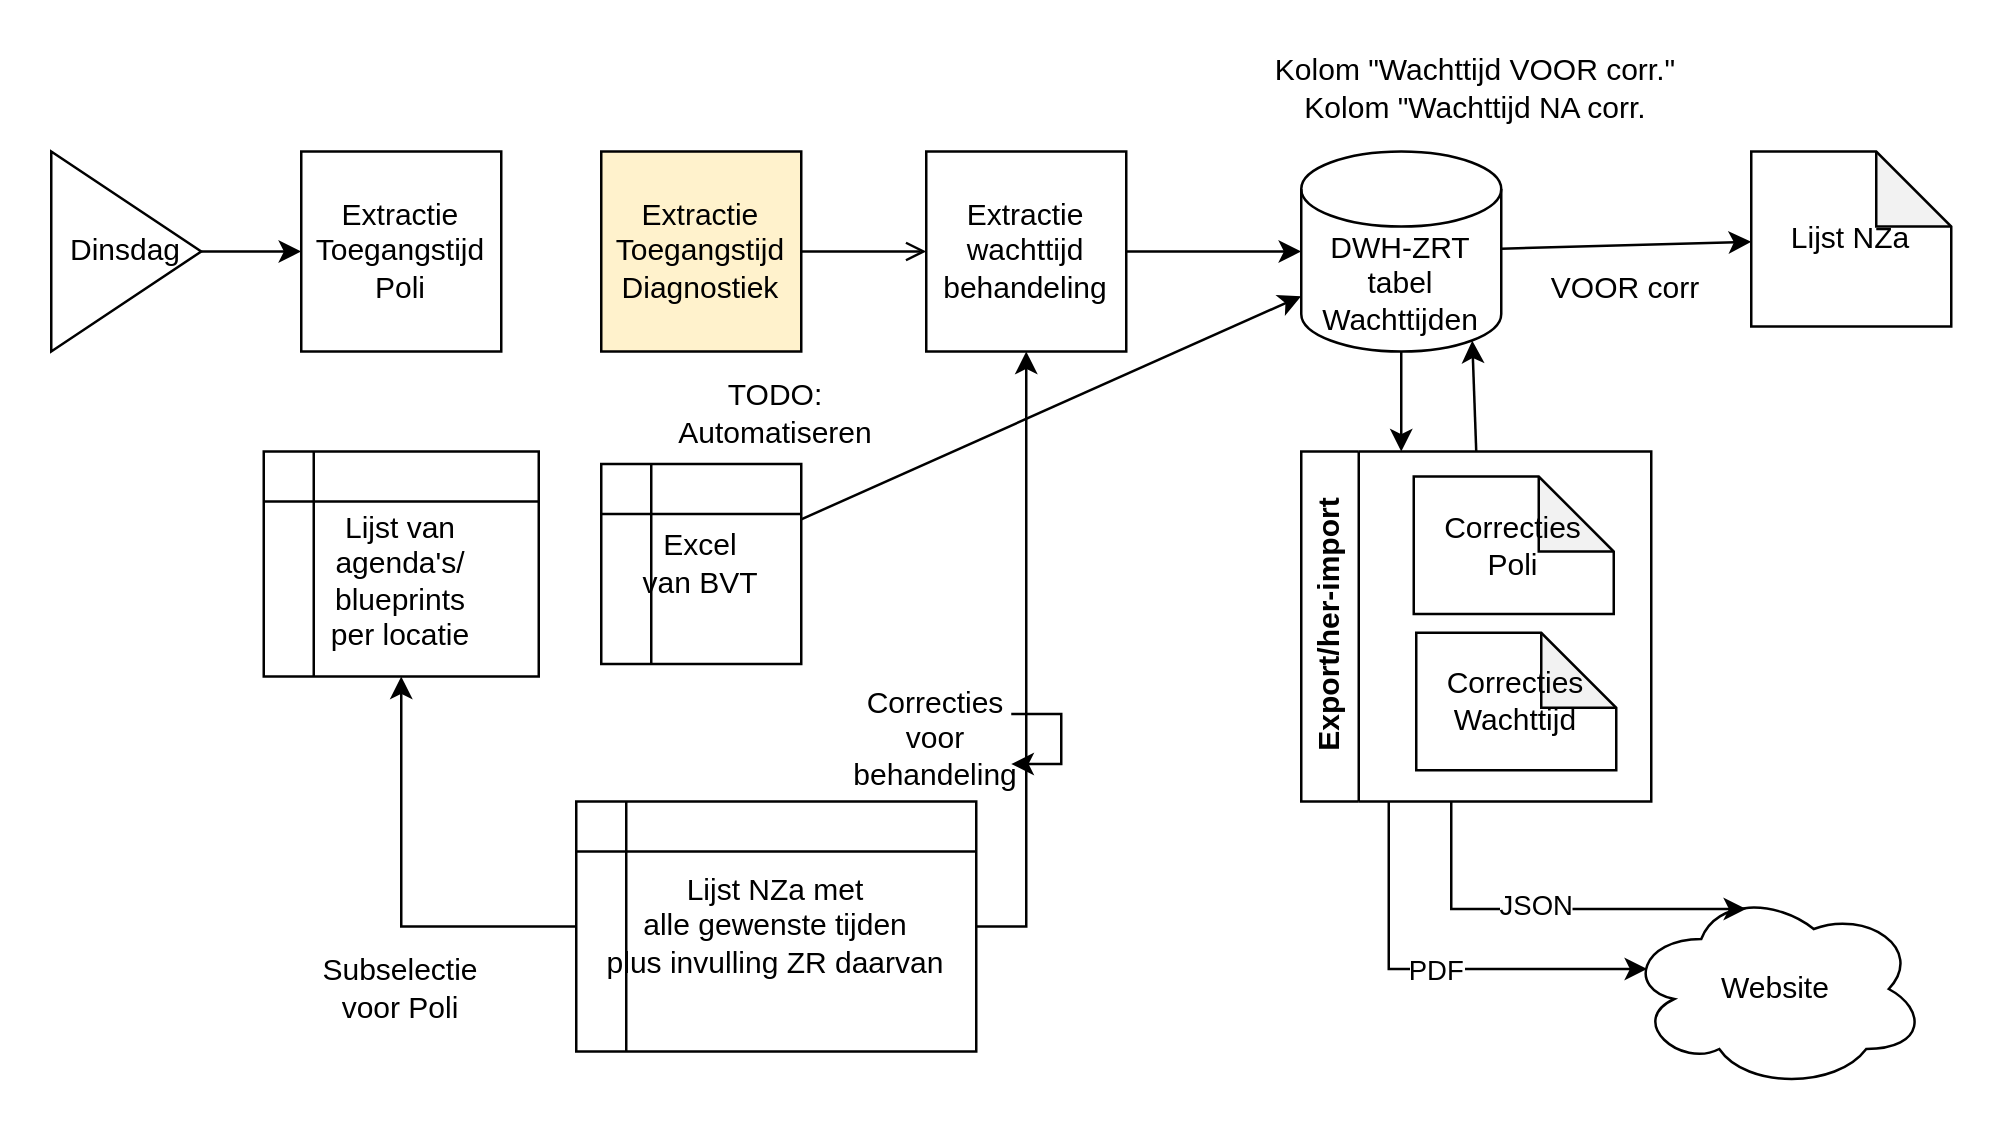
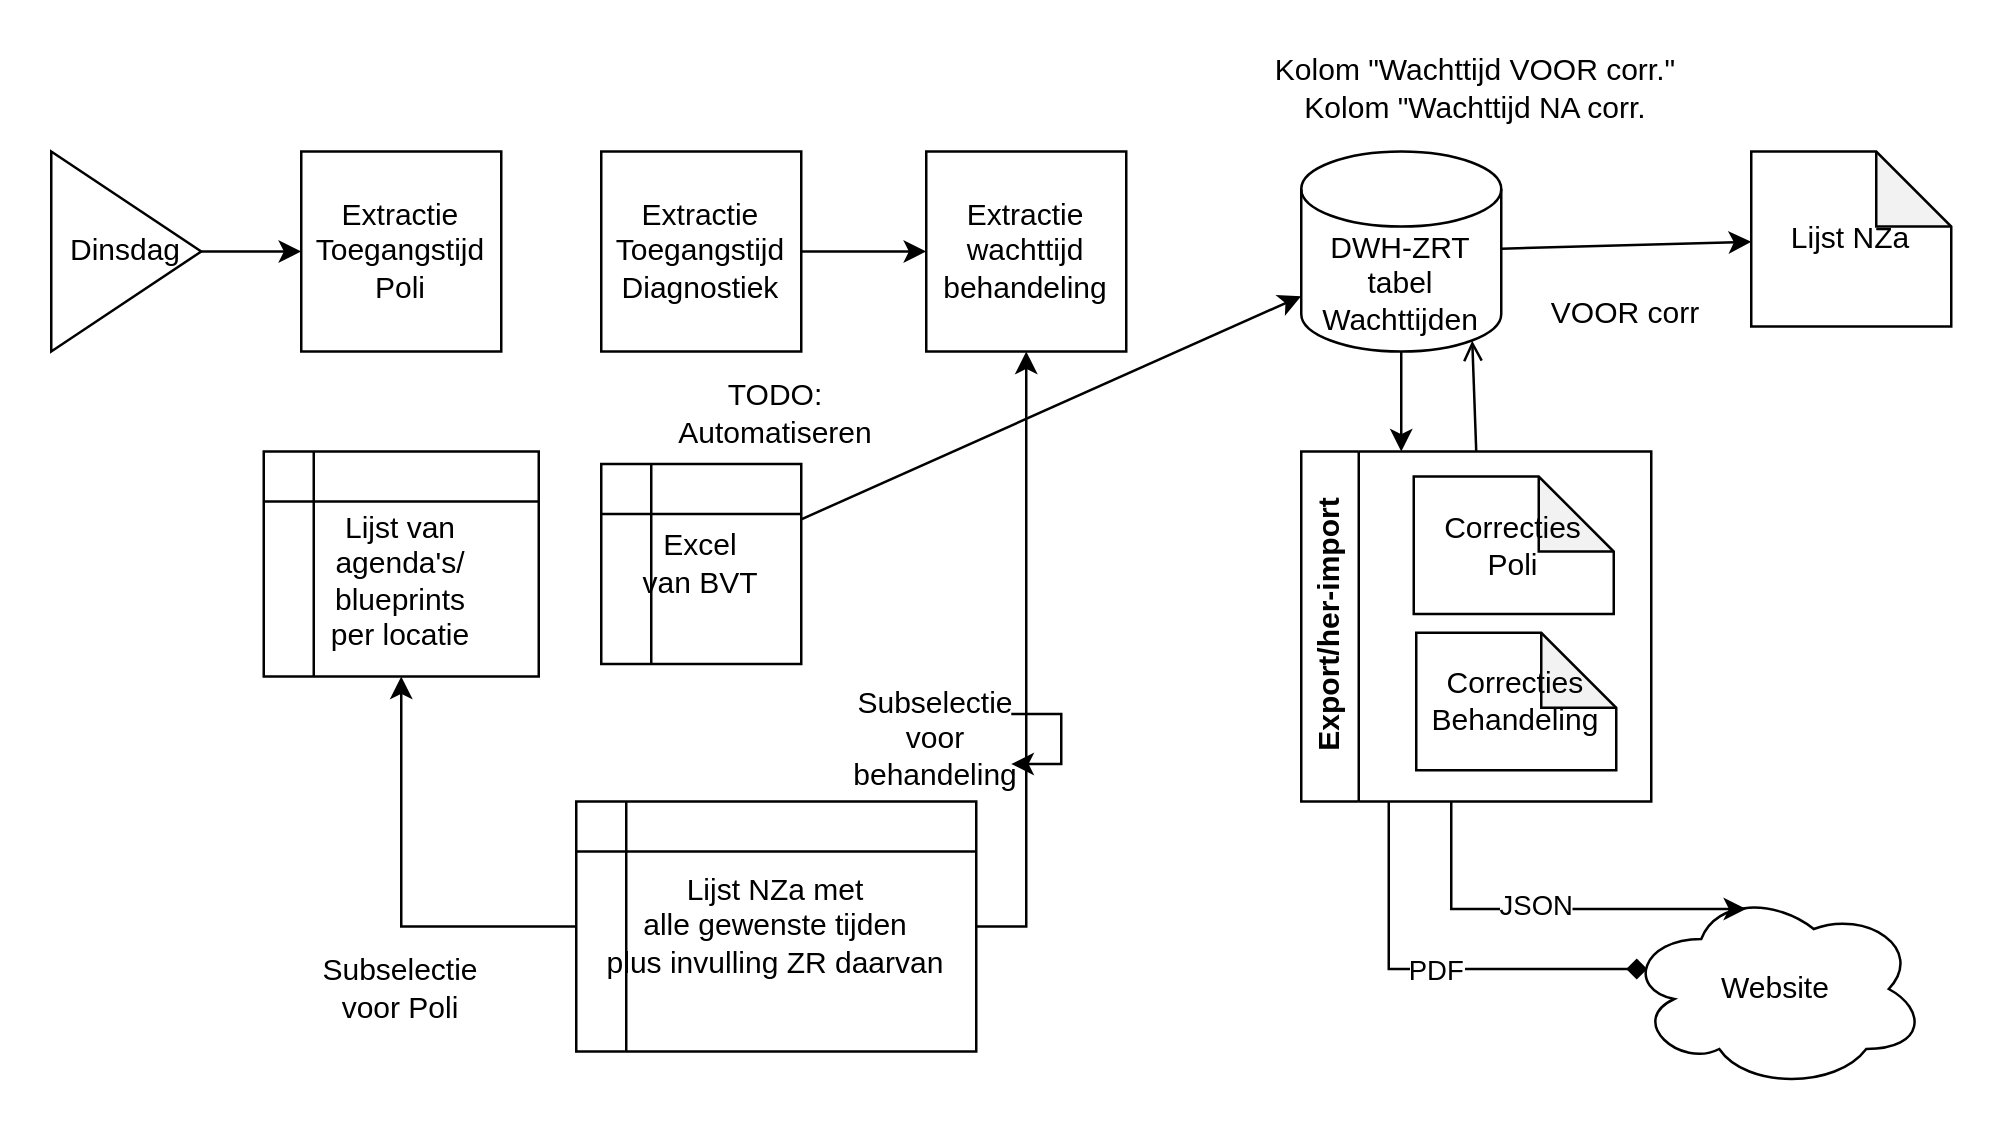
node "Extractie Toegangstijd Diagnostiek": fillcolor #fff2cc -> #ffffff
edge "Extractie Toegangstijd Diagnostiek" -> "Extractie wachttijd behandeling": arrowhead open -> classic
edge "Extractie wachttijd behandeling" -> "DWH-ZRT tabel Wachttijden": removed
node "VOOR corr": moved (1626, 289) -> (1626, 314)
edge "Export/her-import" -> "DWH-ZRT tabel Wachttijden": arrowhead classic -> open
node "Correcties Wachttijd": label "Correcties Wachttijd" -> "Correcties Behandeling"
node "Correcties voor behandeling": label "Correcties voor behandeling" -> "Subselectie voor behandeling"
edge "Export/her-import" -> "Website": arrowhead classic -> diamond
